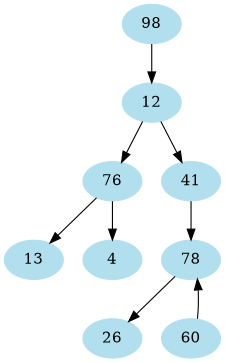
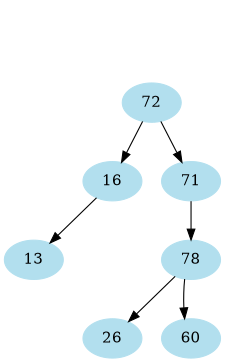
node "98": removed
node "12": label "12" -> "72"
node "76": label "76" -> "16"
node "41": label "41" -> "71"
node "4": removed
edge "60" -> "78": reversed
